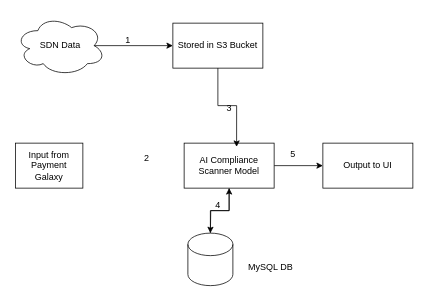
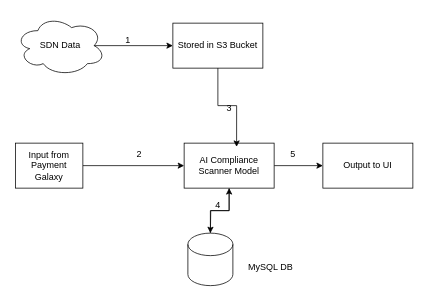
node "2": moved (147, 158) -> (139, 154)
edge "Input from Payment Galaxy" -> "AI Compliance Scanner Model": added
